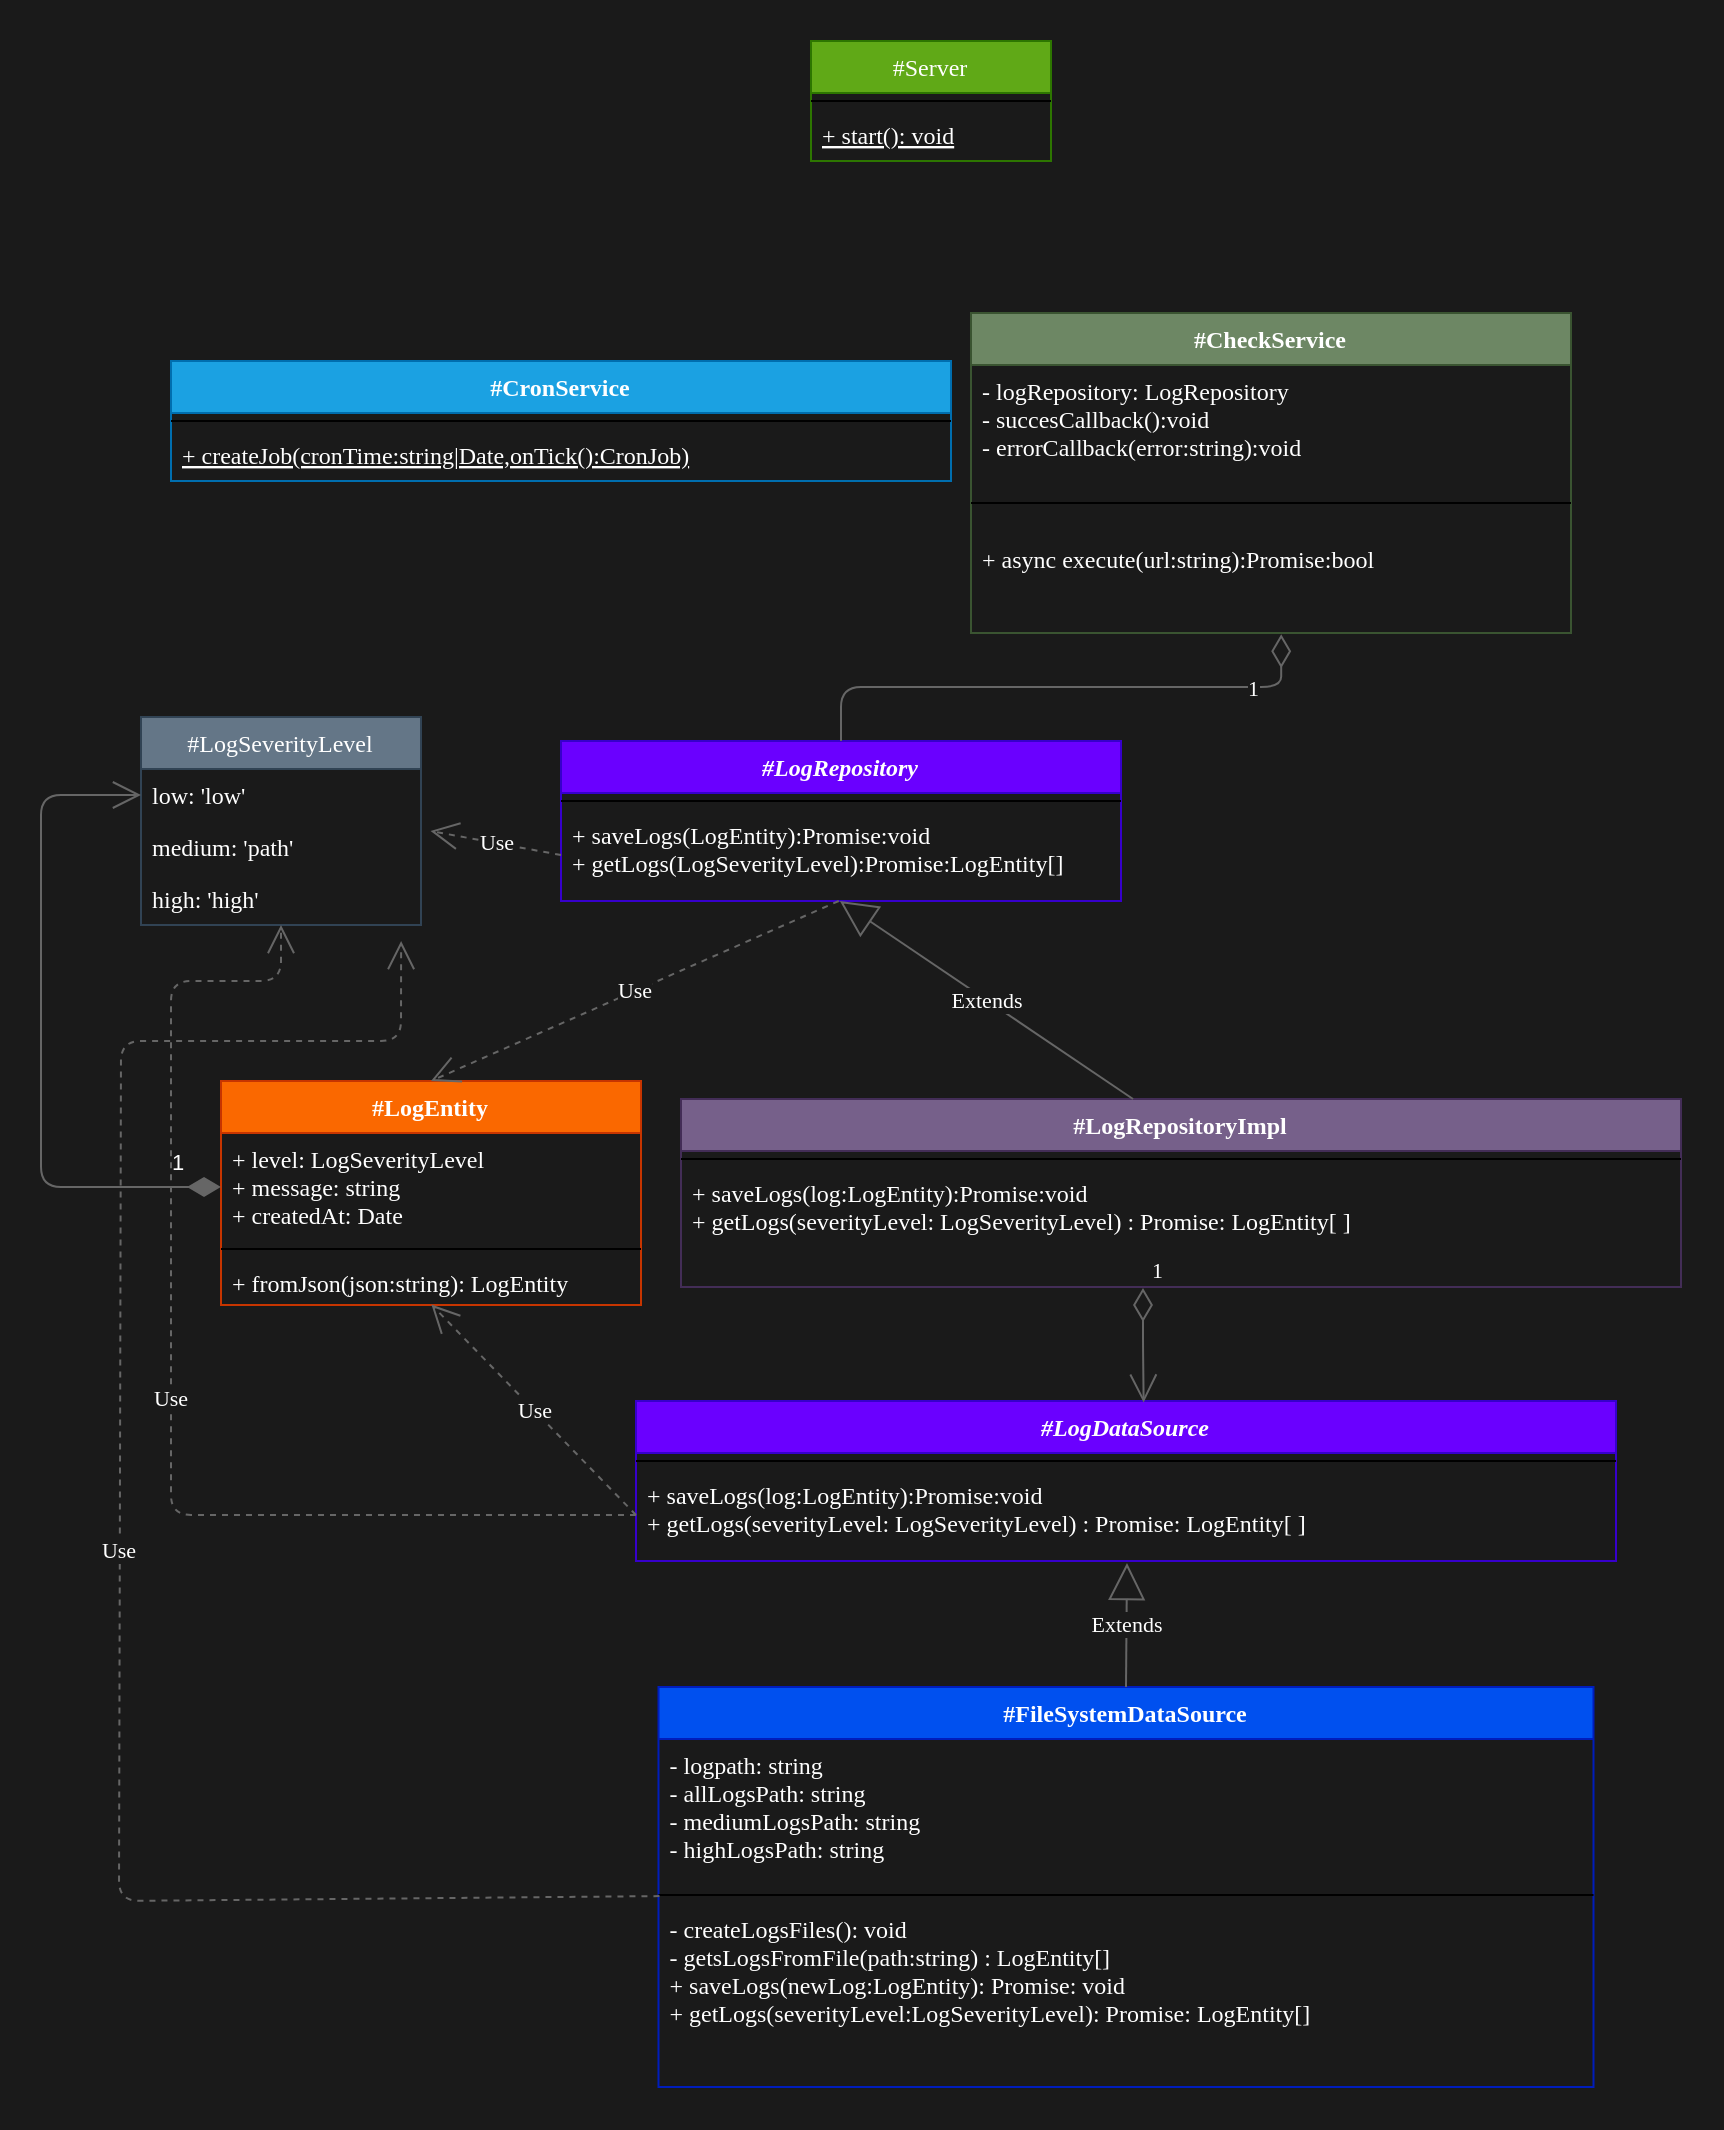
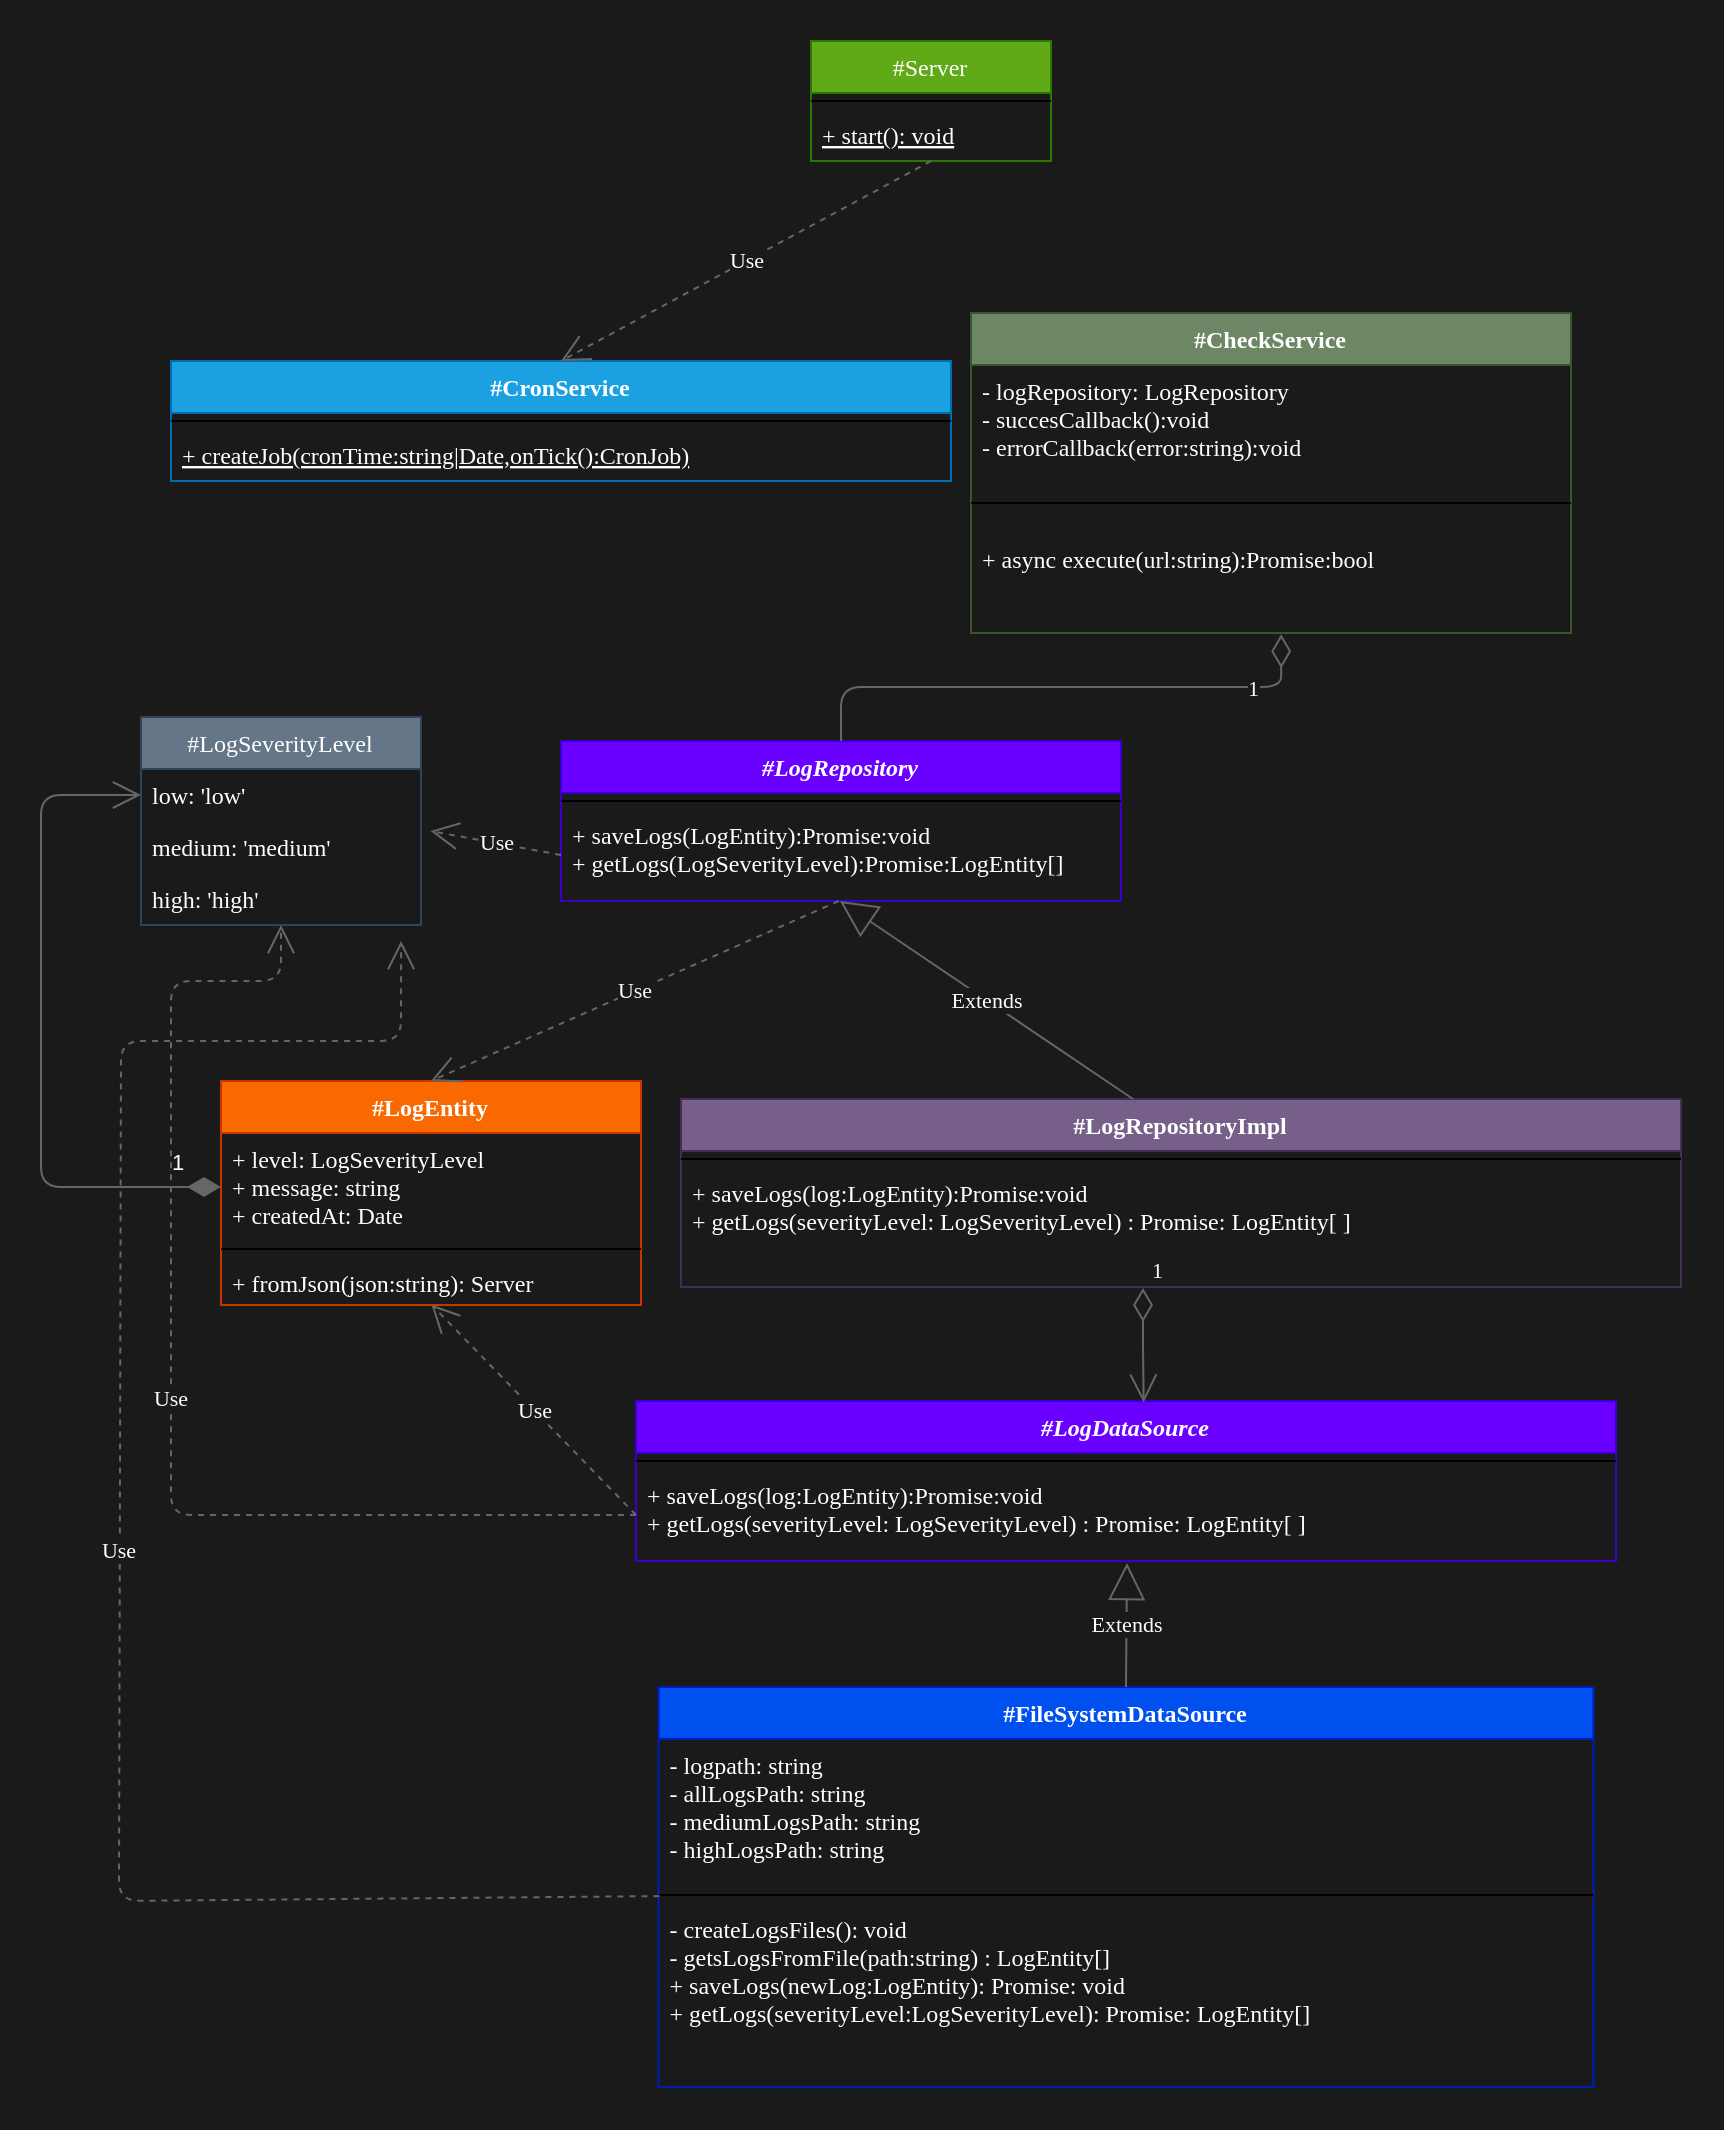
edge "#Server" -> "#CronService": added, label "Use"
node "medium: 'path'": label "medium: 'path'" -> "medium: 'medium'"
node "+ fromJson(json:string): LogEntity": label "+ fromJson(json:string): LogEntity" -> "+ fromJson(json:string): Server"
